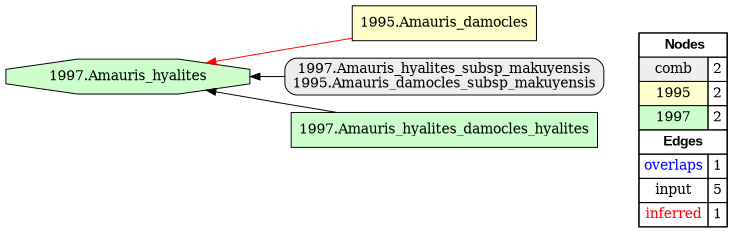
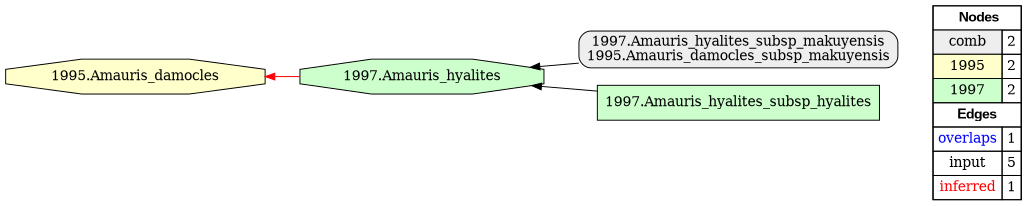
node "1995.Amauris_damocles": shape box -> octagon
edge "1995.Amauris_damocles" -> "1997.Amauris_hyalites": reversed
node "1997.Amauris_hyalites_damocles_hyalites": label "1997.Amauris_hyalites_damocles_hyalites" -> "1997.Amauris_hyalites_subsp_hyalites"
